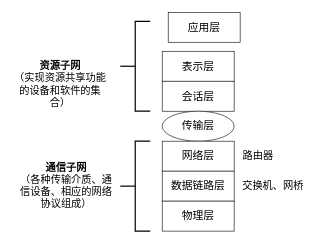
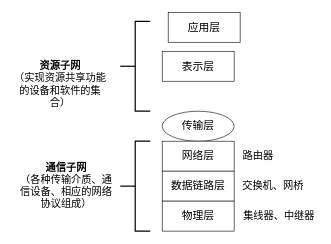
node "会话层": removed
node "集线器、中继器": added
